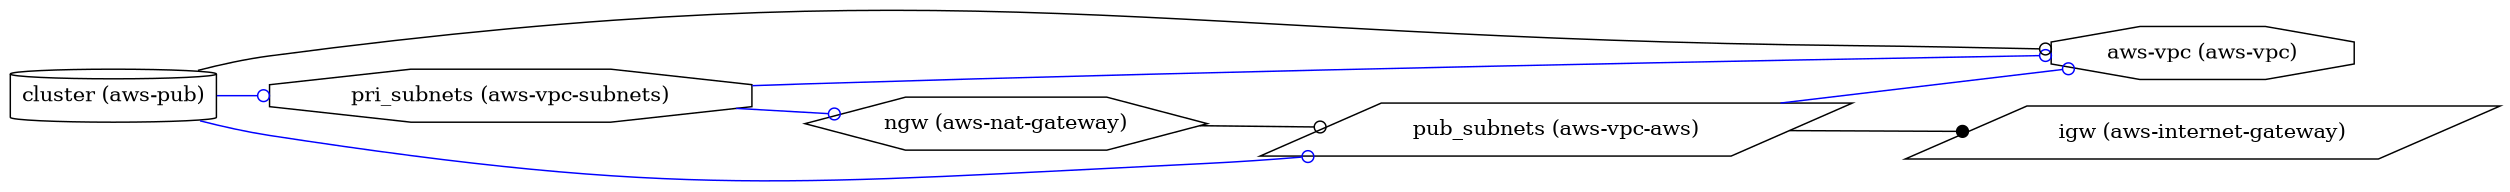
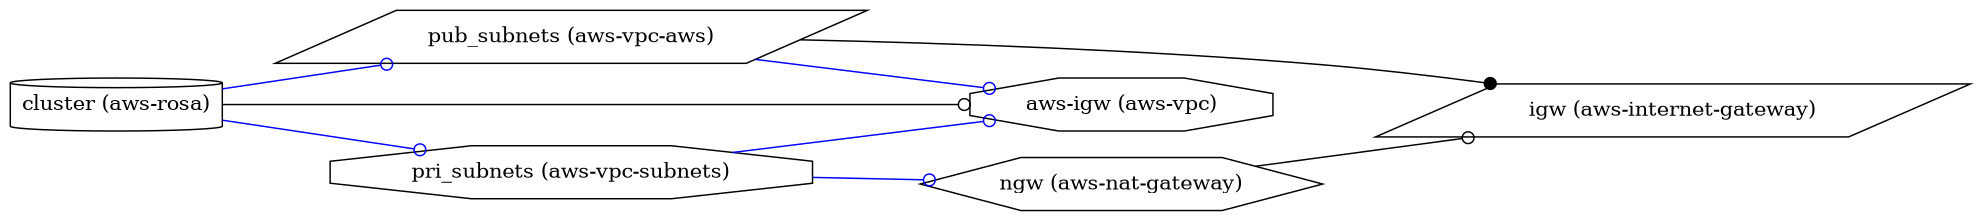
node "aws-vpc (aws-vpc)": label "aws-vpc (aws-vpc)" -> "aws-igw (aws-vpc)"
node "cluster (aws-pub)": label "cluster (aws-pub)" -> "cluster (aws-rosa)"
edge "ngw (aws-nat-gateway)" -> "pub_subnets (aws-vpc-aws)": now "ngw (aws-nat-gateway)" -> "igw (aws-internet-gateway)"
